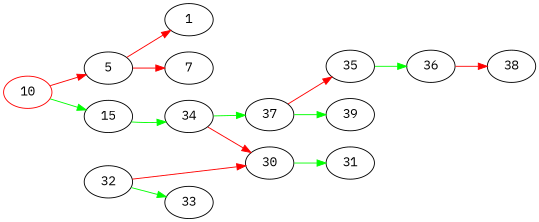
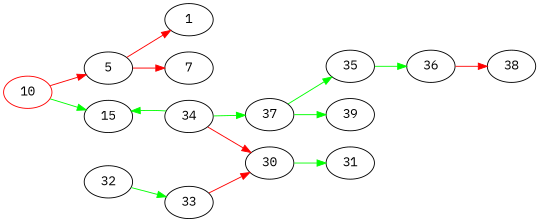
edge "37" -> "35": color red -> green
edge "15" -> "34": reversed
edge "32" -> "30": now "33" -> "30"
